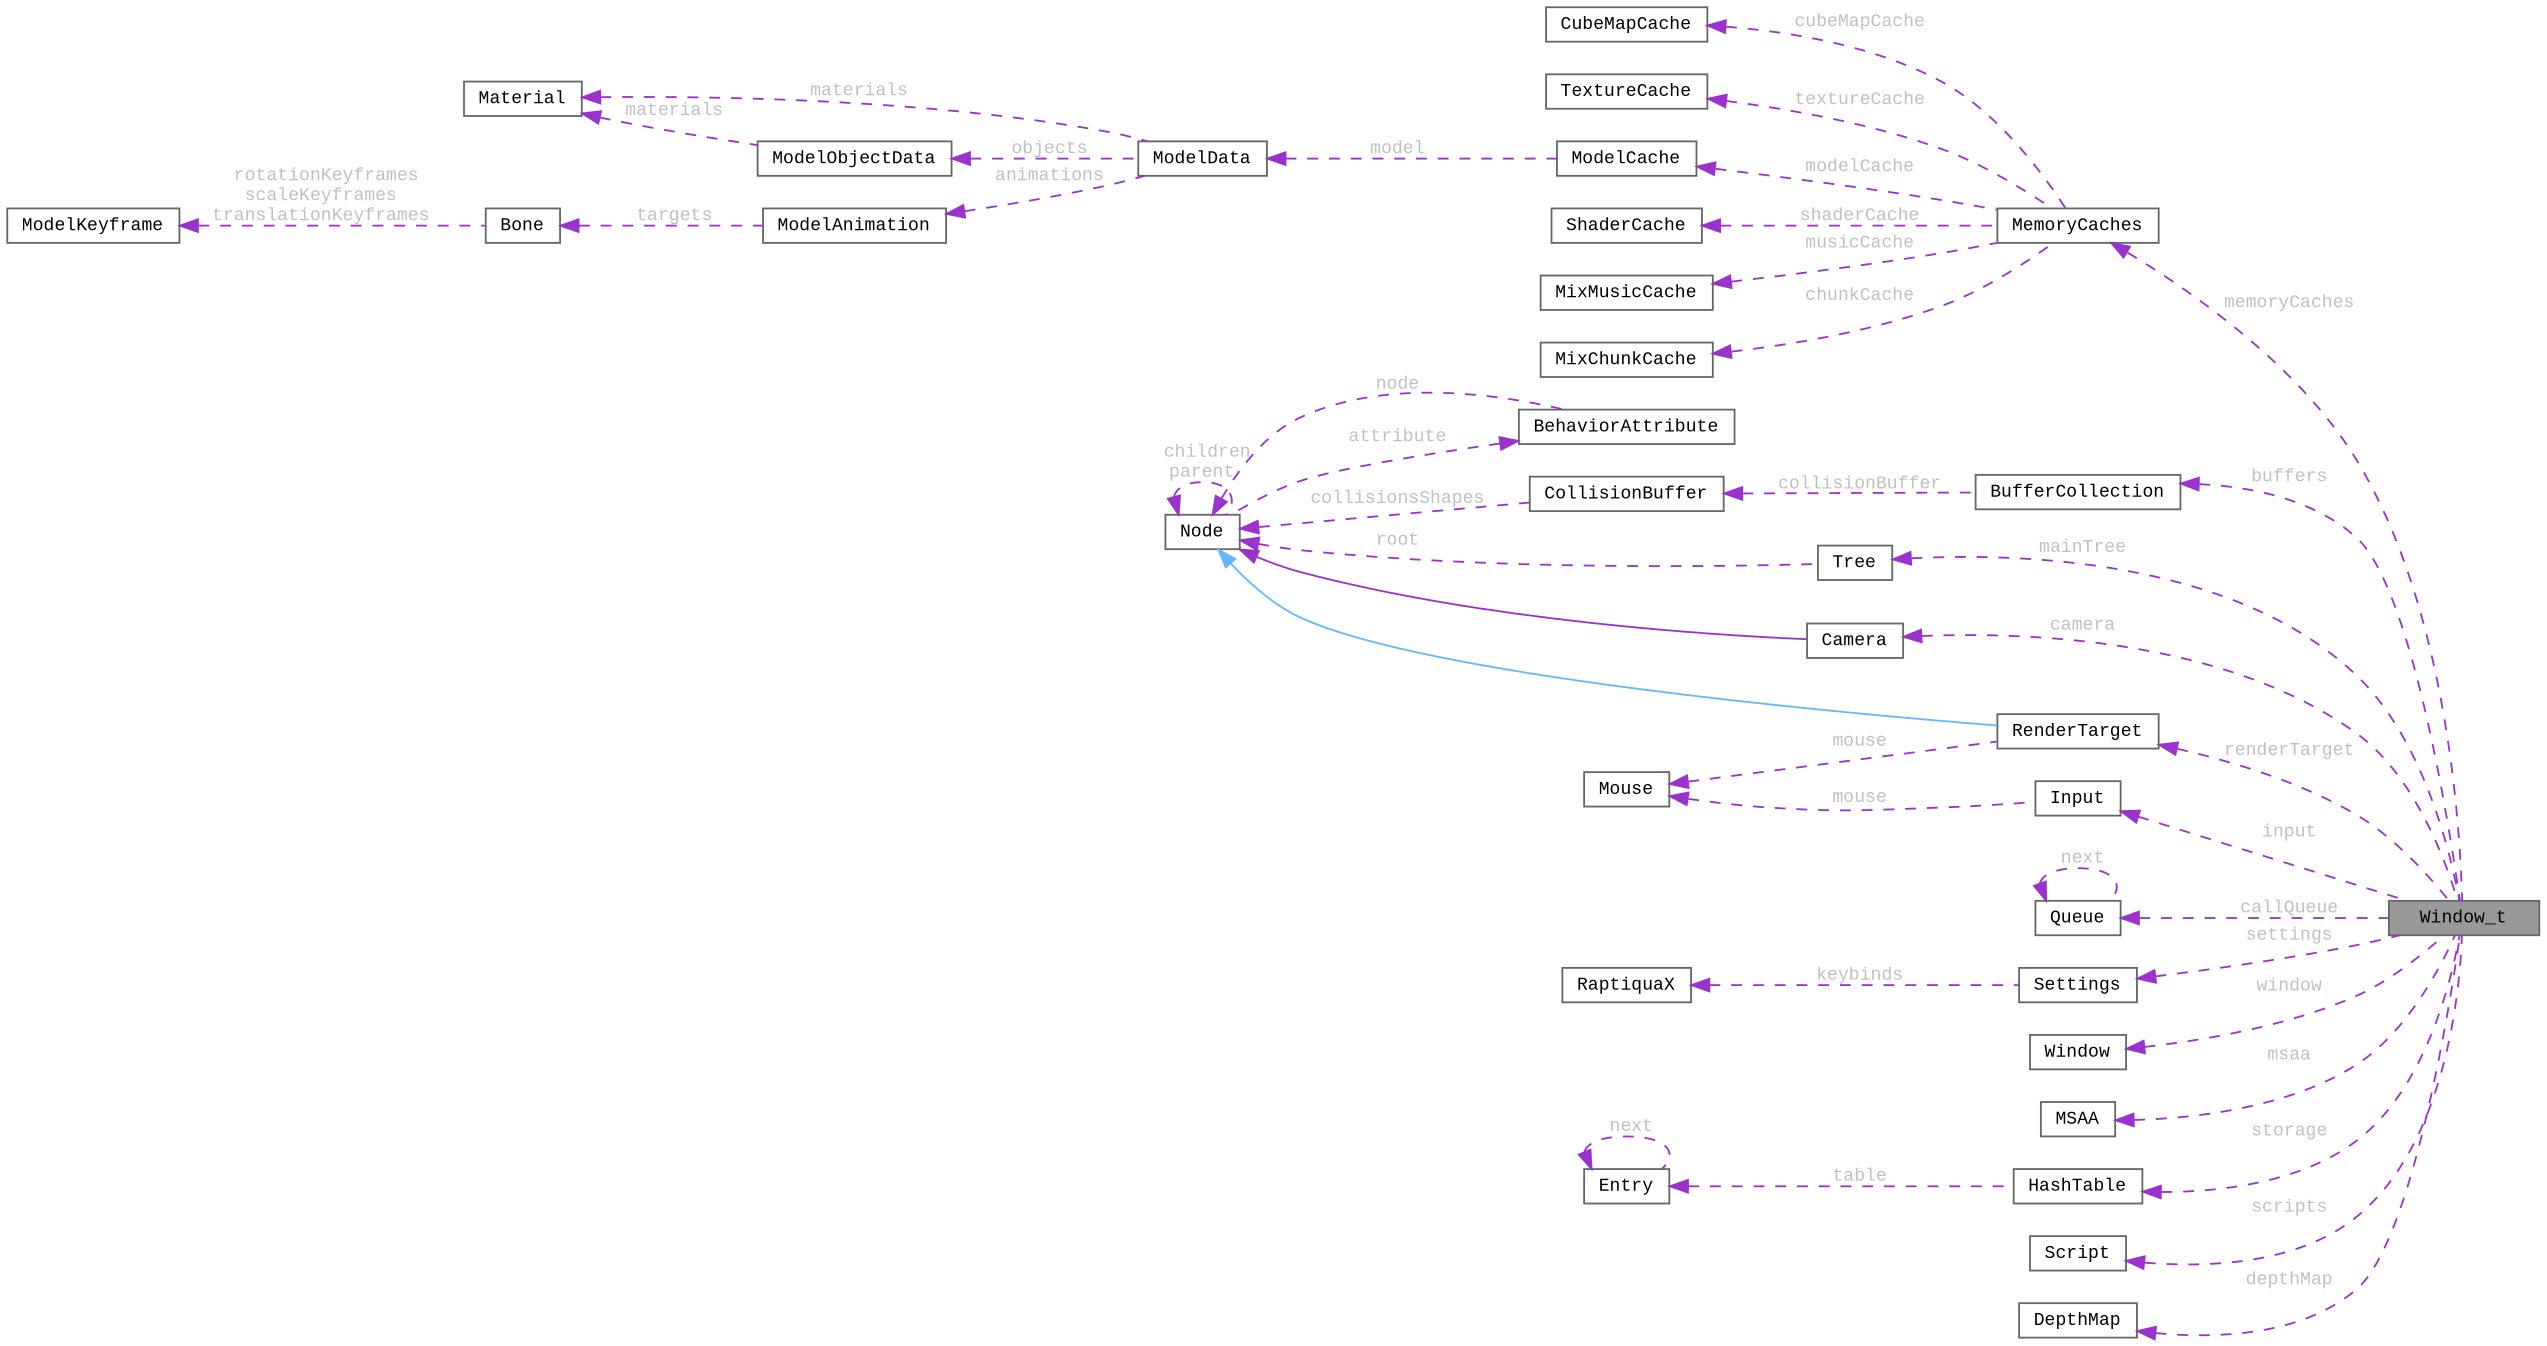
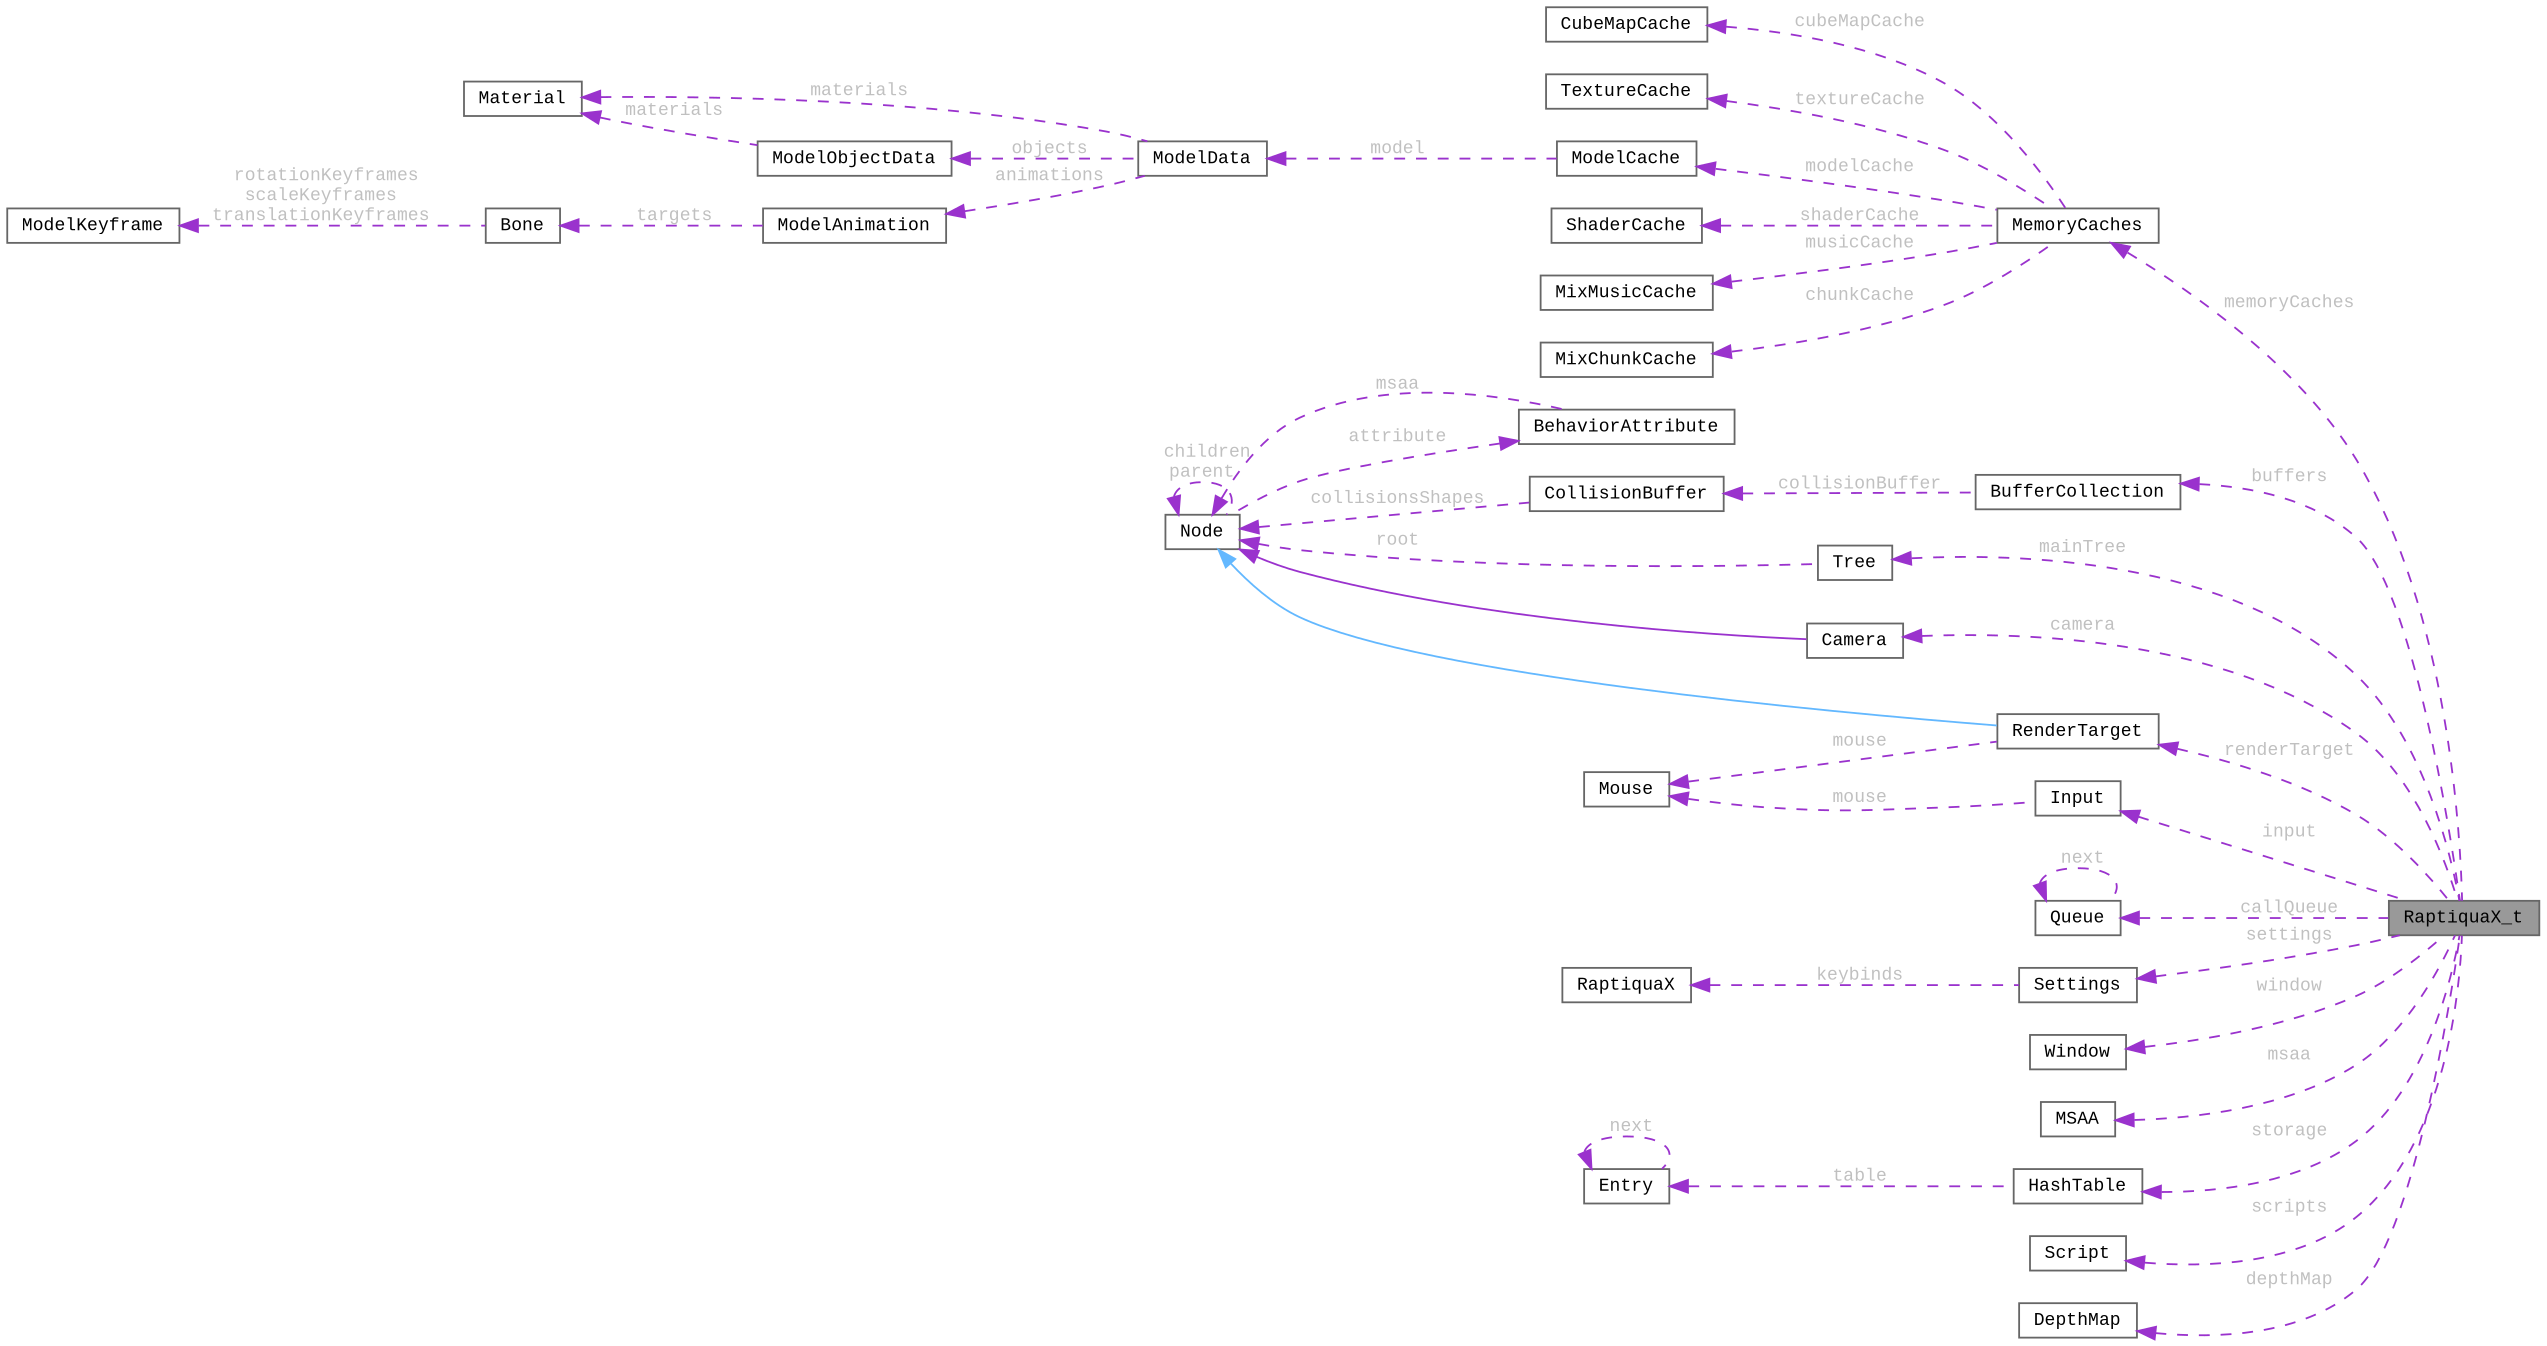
edge "BehaviorAttribute" -> "Node": label " node" -> " msaa"
node "Window_t": label "Window_t" -> "RaptiquaX_t"
